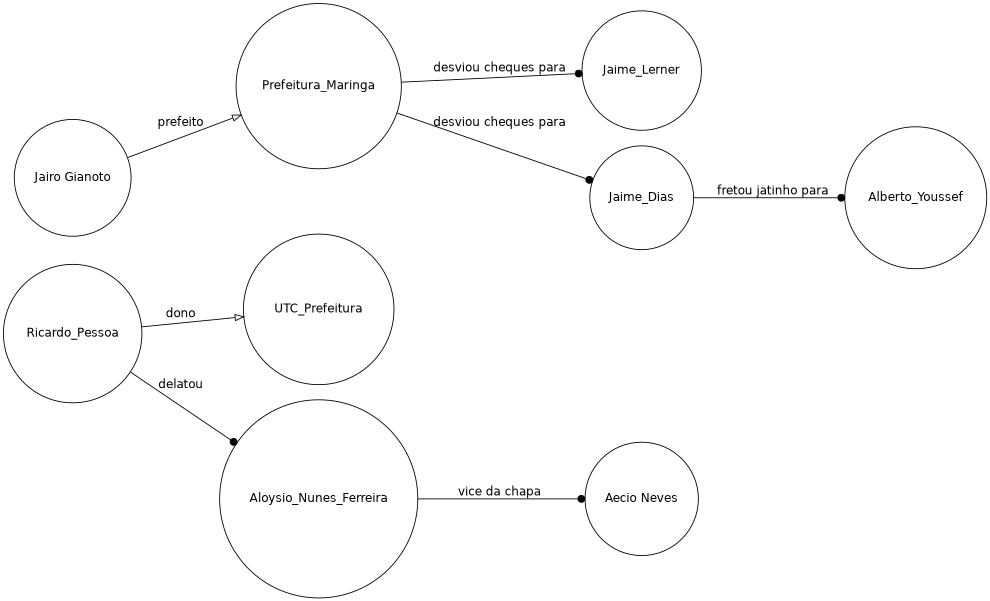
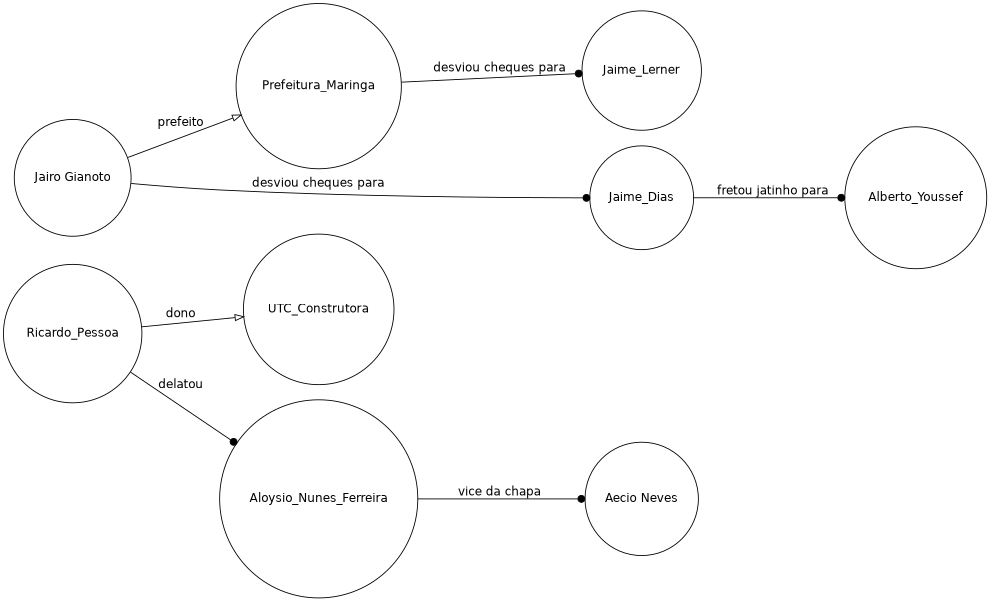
edge "Prefeitura_Maringa" -> "Jaime_Dias": now "Jairo Gianoto" -> "Jaime_Dias"
node "UTC_Prefeitura": label "UTC_Prefeitura" -> "UTC_Construtora"
